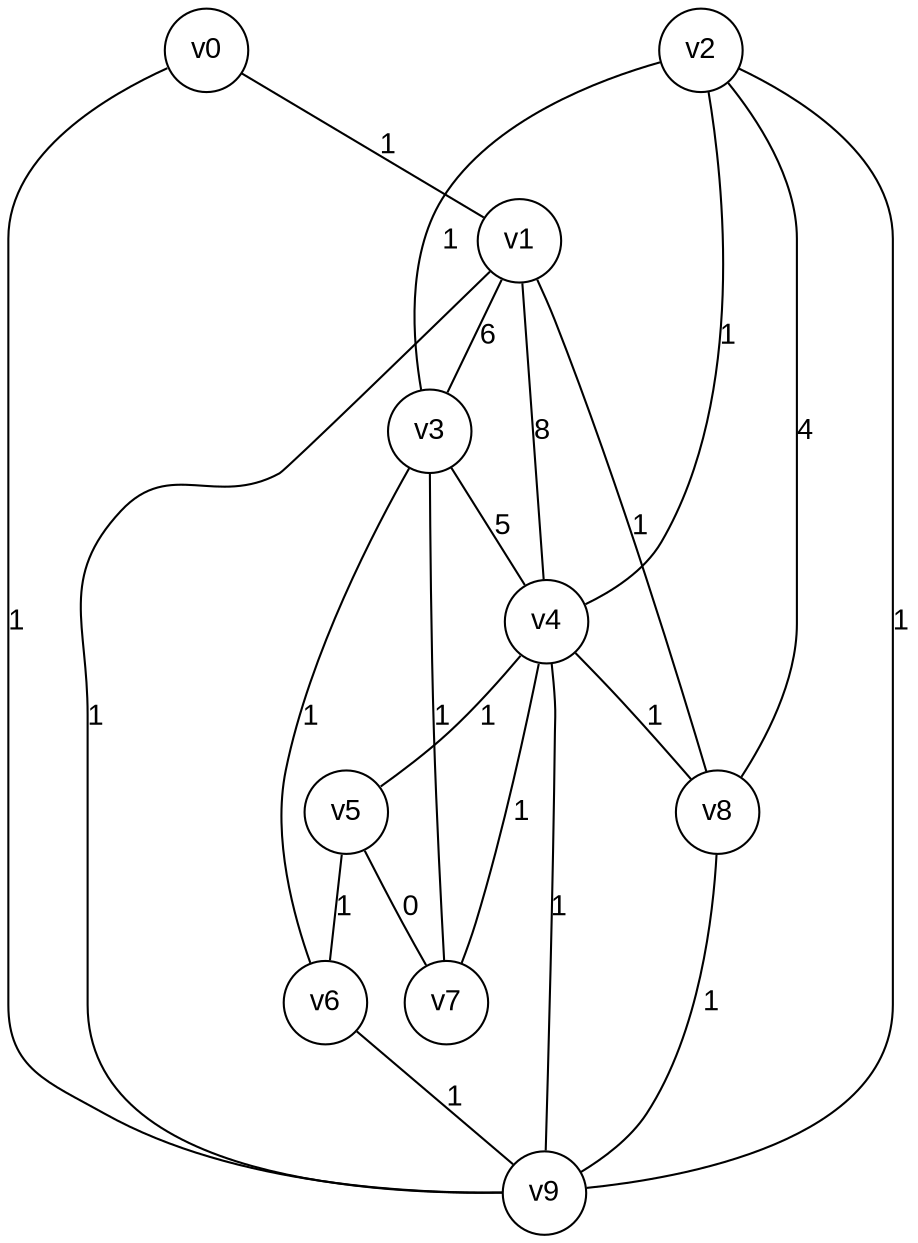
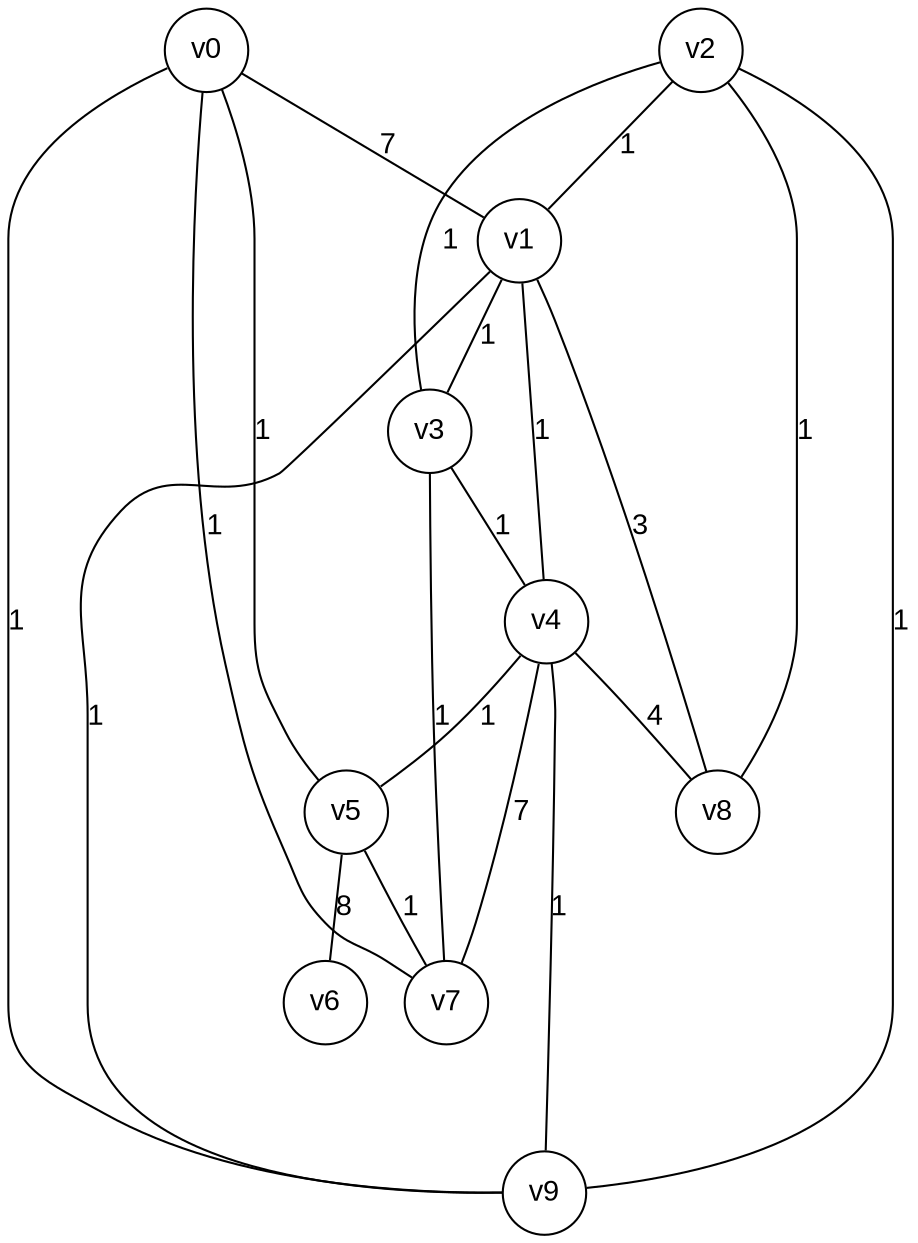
edge "v0" -- "v1": label "1" -> "7"
edge "v1" -- "v3": label "6" -> "1"
edge "v2" -- "v4": now "v2" -- "v1"
edge "v1" -- "v4": label "8" -> "1"
edge "v2" -- "v8": label "4" -> "1"
edge "v0" -- "v5": added, label "1"
edge "v3" -- "v4": label "5" -> "1"
edge "v1" -- "v8": label "1" -> "3"
edge "v0" -- "v7": added, label "1"
edge "v3" -- "v6": removed, label "1"
edge "v4" -- "v8": label "1" -> "4"
edge "v4" -- "v7": label "1" -> "7"
edge "v5" -- "v6": label "1" -> "8"
edge "v5" -- "v7": label "0" -> "1"
edge "v8" -- "v9": removed, label "1"
edge "v6" -- "v9": removed, label "1"
